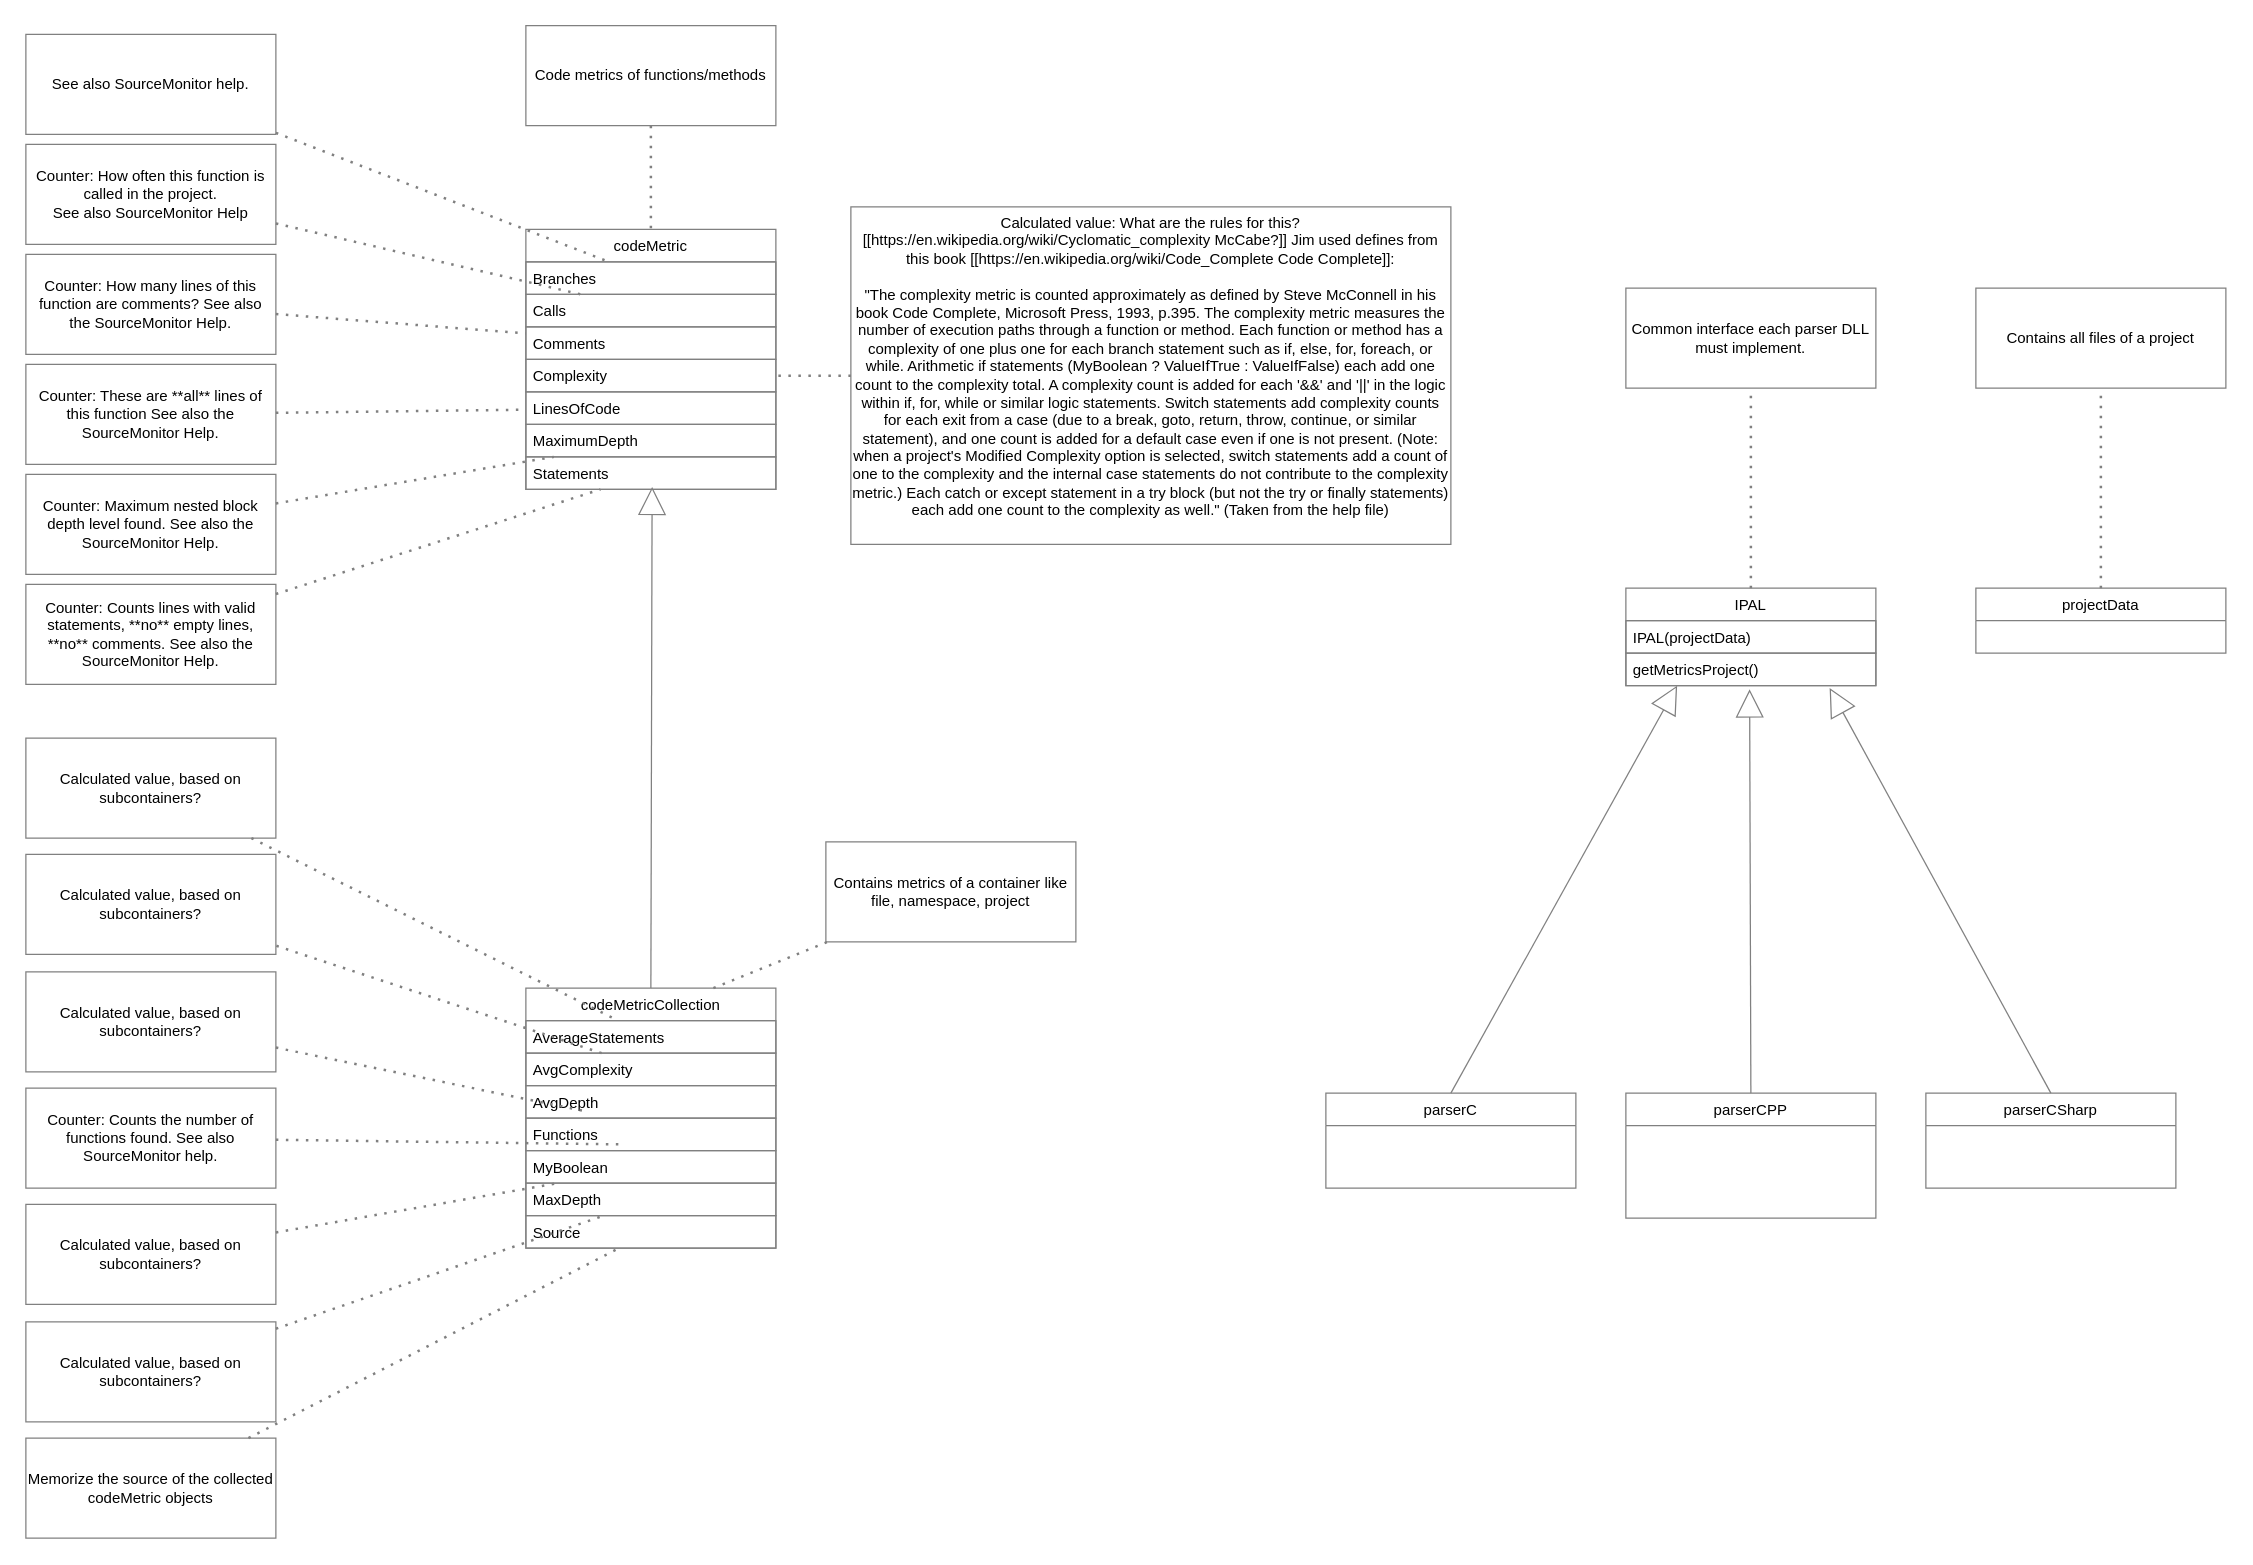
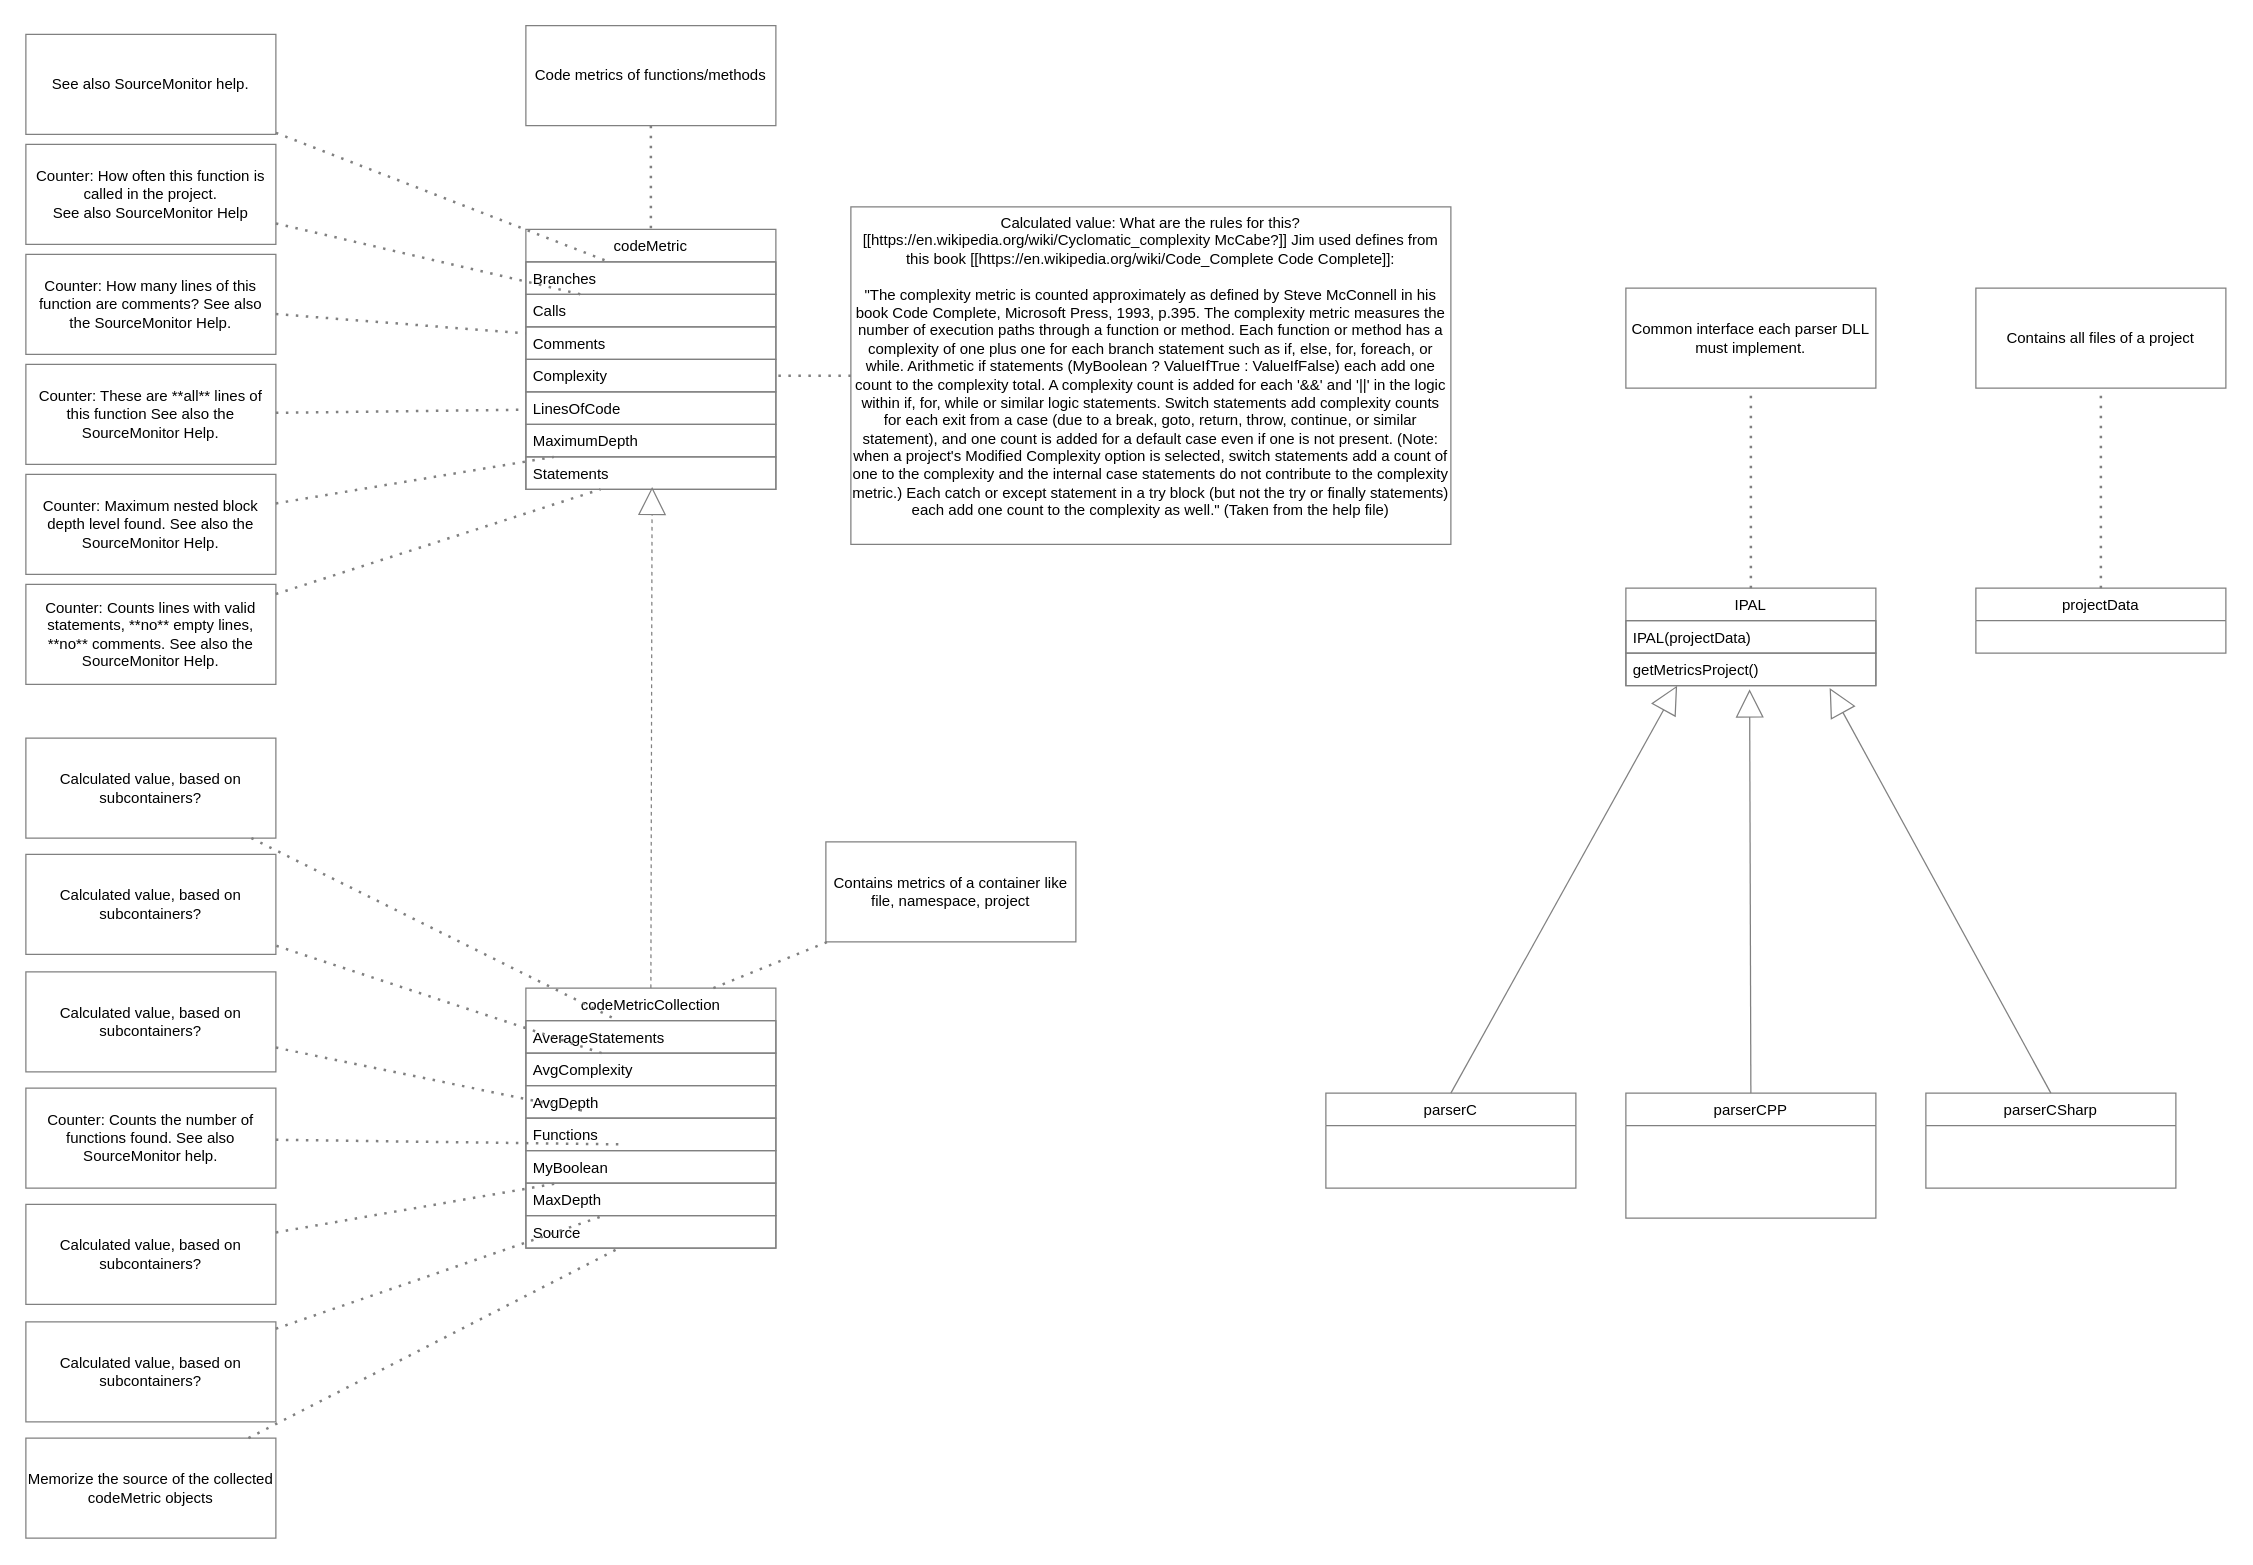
edge "codeMetricCollection" -> "Statements": style solid -> dashed
